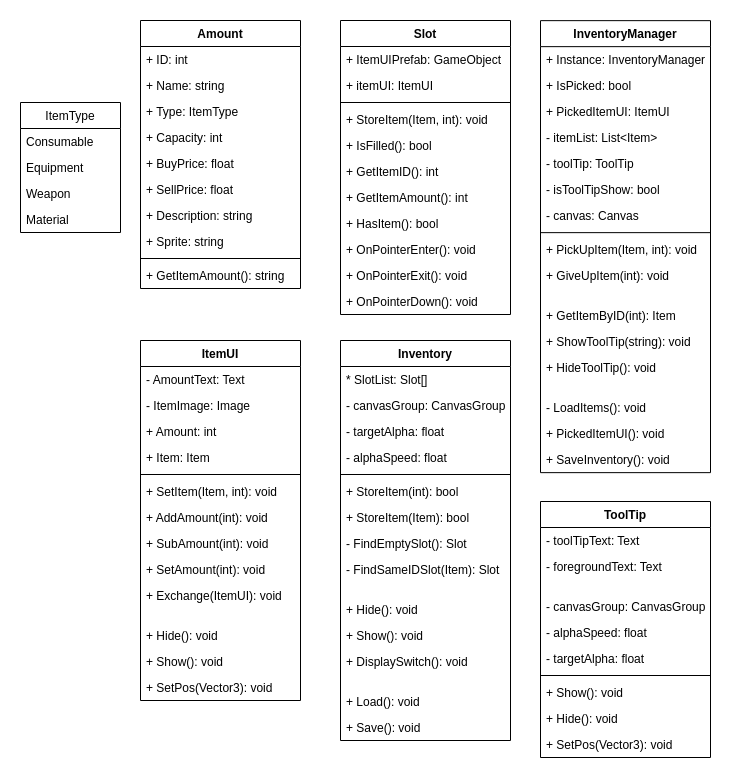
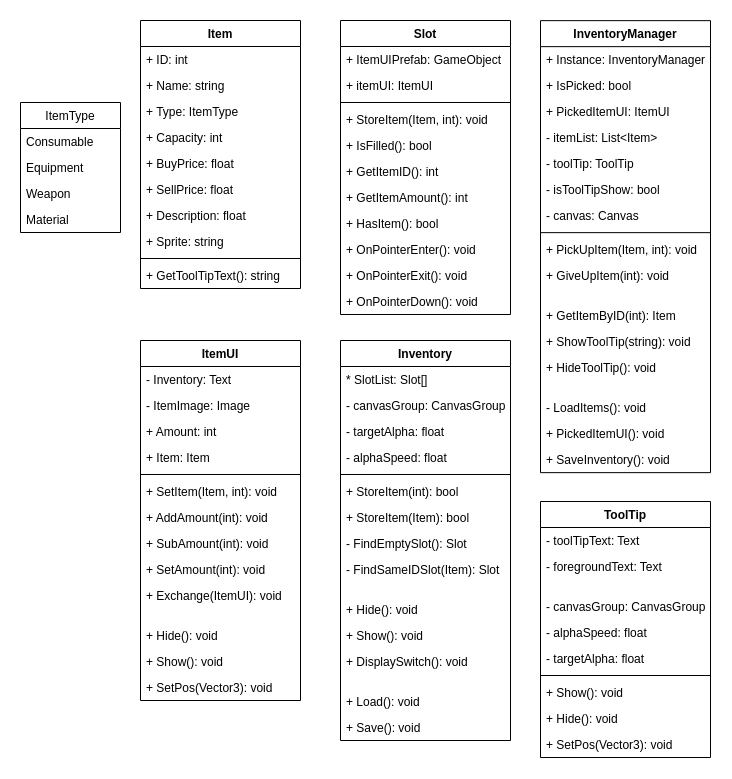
node "Amount": label "Amount" -> "Item"
node "+ Description: string": label "+ Description: string" -> "+ Description: float"
node "+ GetItemAmount(): string": label "+ GetItemAmount(): string" -> "+ GetToolTipText(): string"
node "- AmountText: Text": label "- AmountText: Text" -> "- Inventory: Text"
